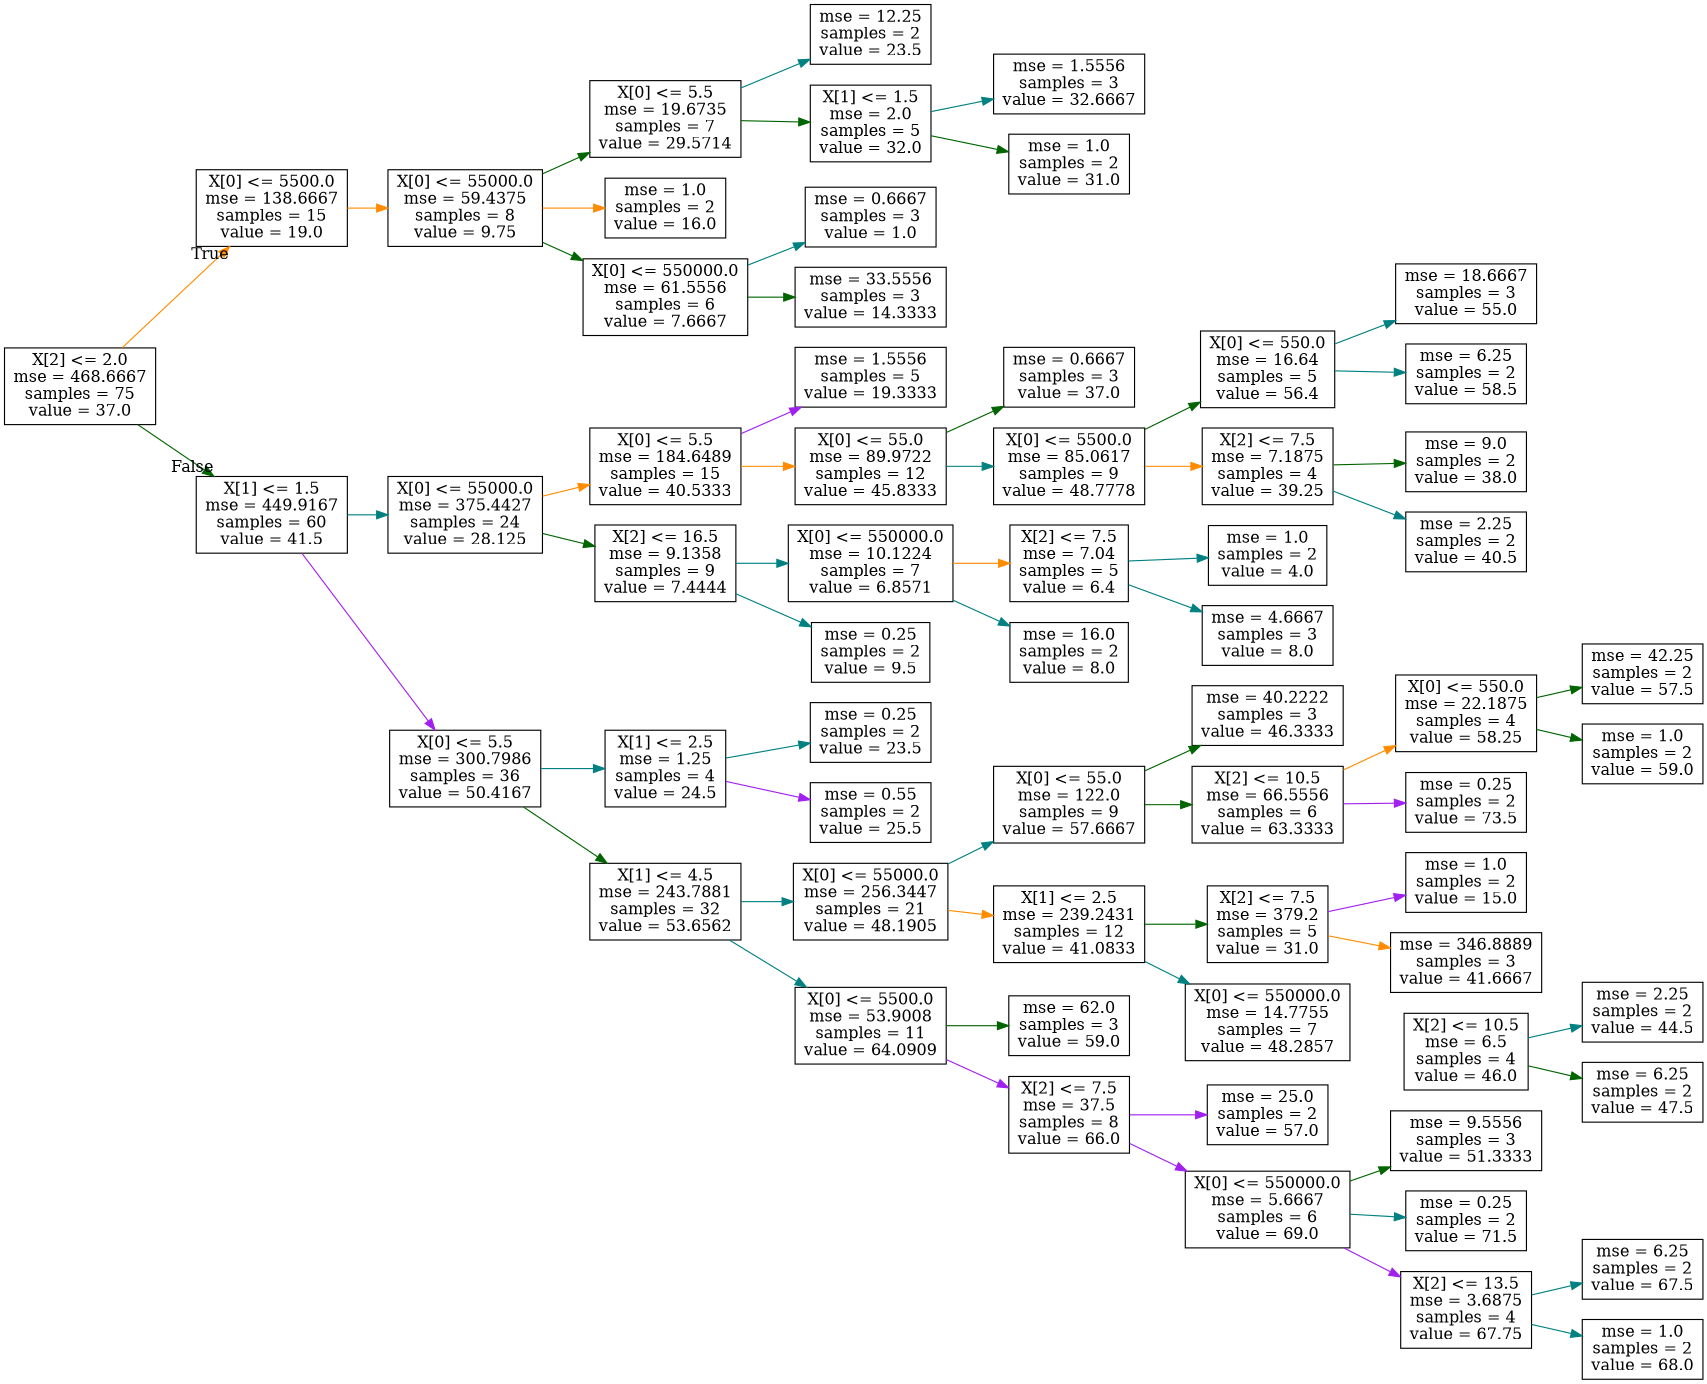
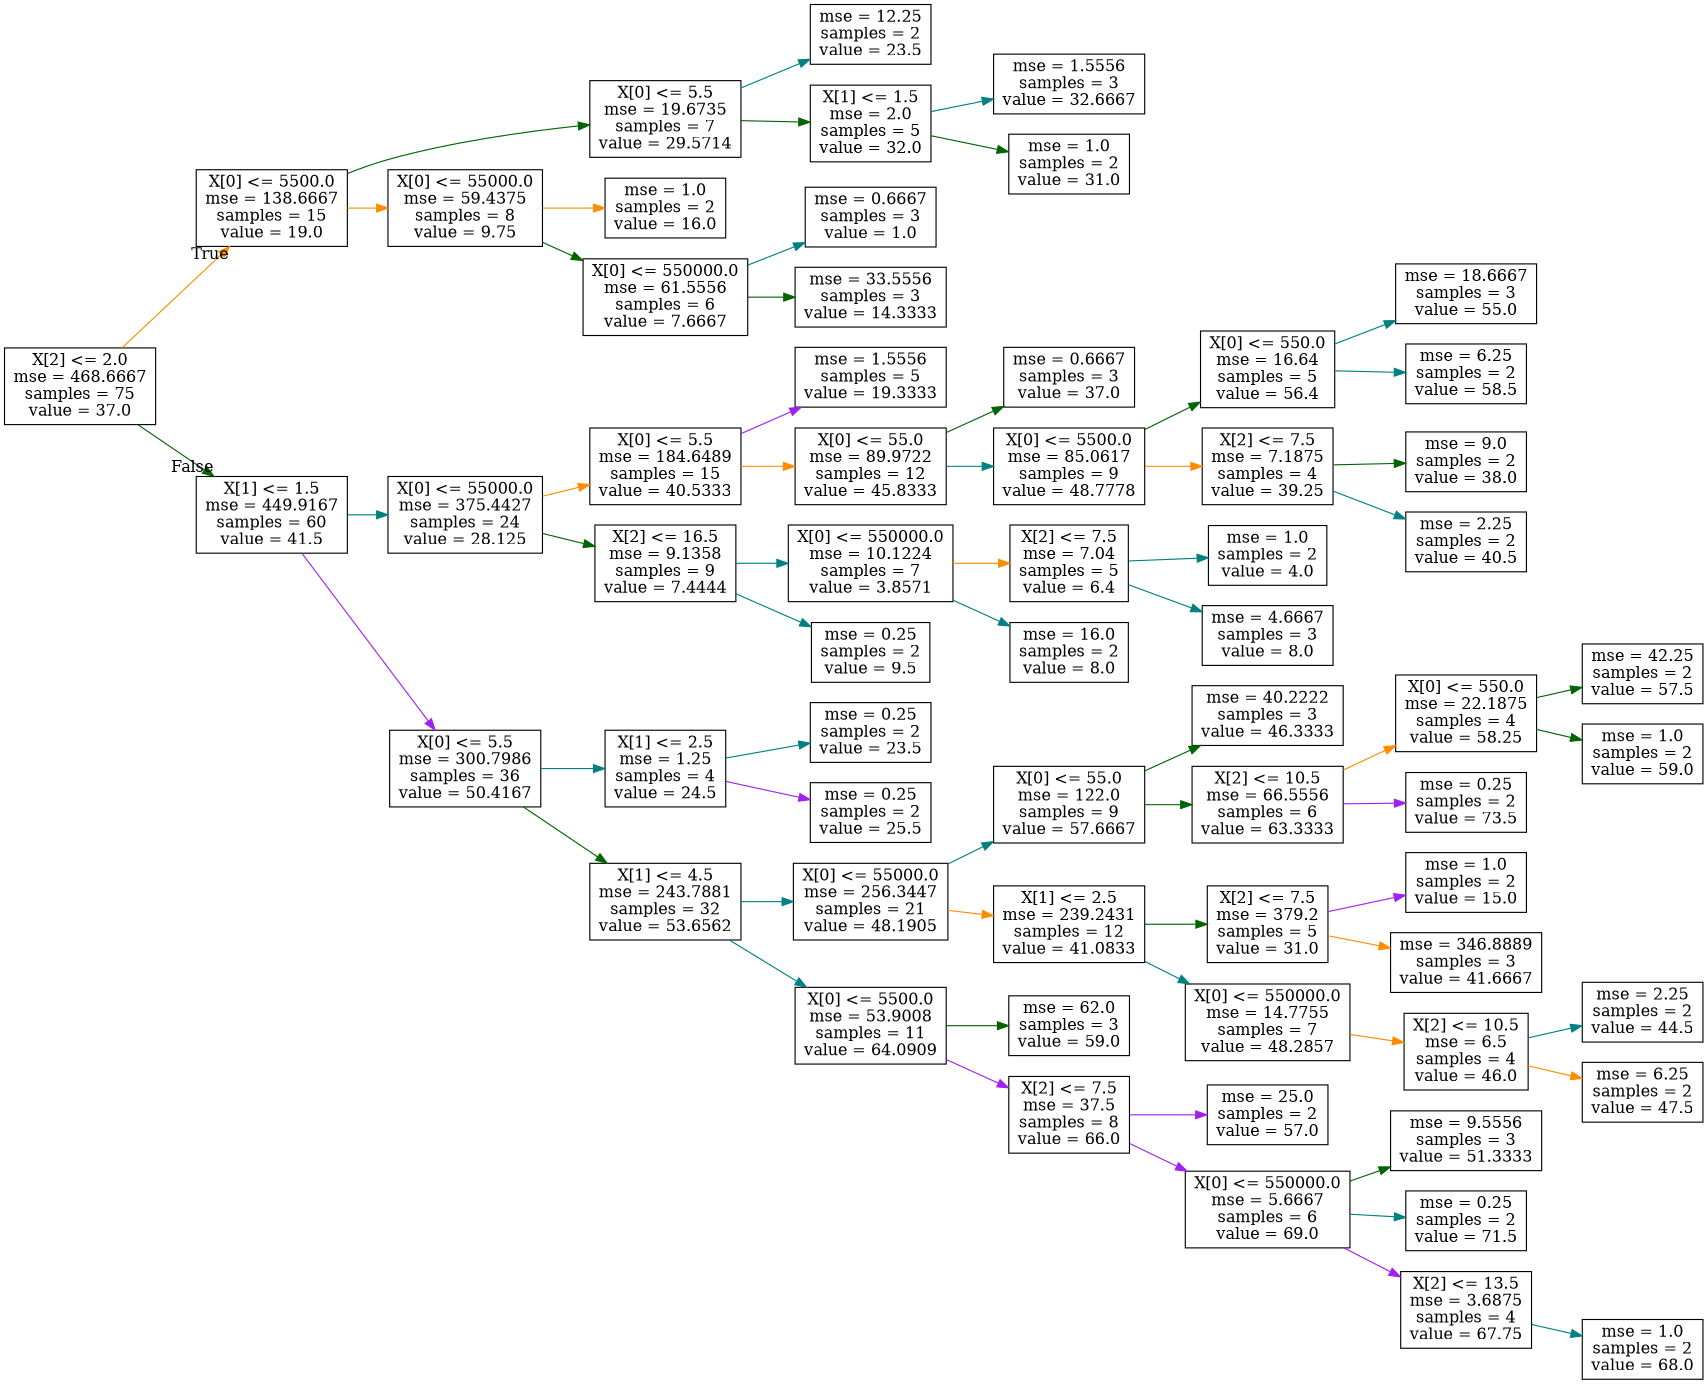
edge "X[0] <= 55000.0 mse = 59.4375 samples = 8 value = 9.75" -> "X[0] <= 5.5 mse = 19.6735 samples = 7 value = 29.5714": now "X[0] <= 5500.0 mse = 138.6667 samples = 15 value = 19.0" -> "X[0] <= 5.5 mse = 19.6735 samples = 7 value = 29.5714"
node "X[0] <= 550000.0 mse = 10.1224 samples = 7 value = 6.8571": label "X[0] <= 550000.0 mse = 10.1224 samples = 7 value = 6.8571" -> "X[0] <= 550000.0 mse = 10.1224 samples = 7 value = 3.8571"
node "mse = 0.55 samples = 2 value = 25.5": label "mse = 0.55 samples = 2 value = 25.5" -> "mse = 0.25 samples = 2 value = 25.5"
edge "X[0] <= 550000.0 mse = 14.7755 samples = 7 value = 48.2857" -> "X[2] <= 10.5 mse = 6.5 samples = 4 value = 46.0": added
edge "X[2] <= 10.5 mse = 6.5 samples = 4 value = 46.0" -> "mse = 6.25 samples = 2 value = 47.5": color darkgreen -> darkorange
node "mse = 6.25 samples = 2 value = 67.5": removed
